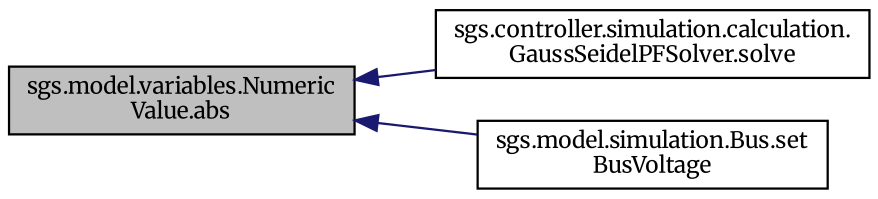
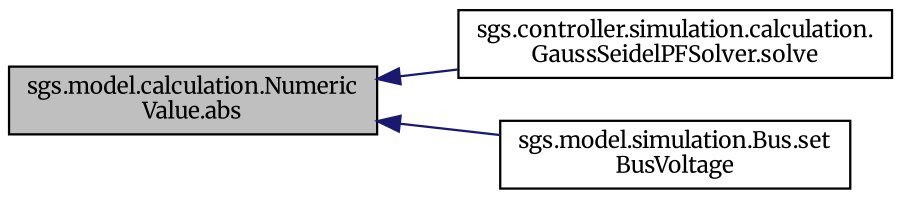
node "sgs.model.variables.Numeric Value.abs": label "sgs.model.variables.Numeric Value.abs" -> "sgs.model.calculation.Numeric Value.abs"
